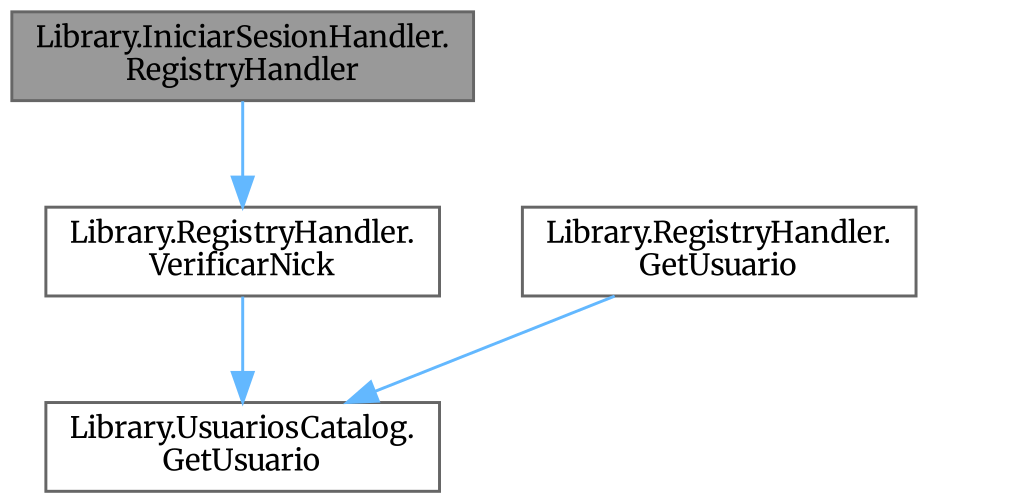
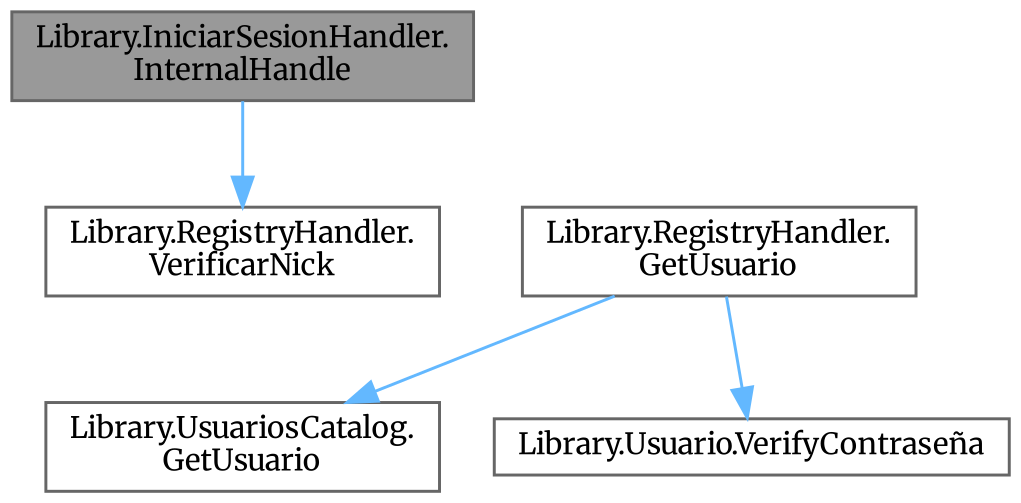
node "Library.IniciarSesionHandler. RegistryHandler": label "Library.IniciarSesionHandler. RegistryHandler" -> "Library.IniciarSesionHandler. InternalHandle"
edge "Library.RegistryHandler. VerificarNick" -> "Library.UsuariosCatalog. GetUsuario": removed
node "Library.Usuario.VerifyContraseña": added
